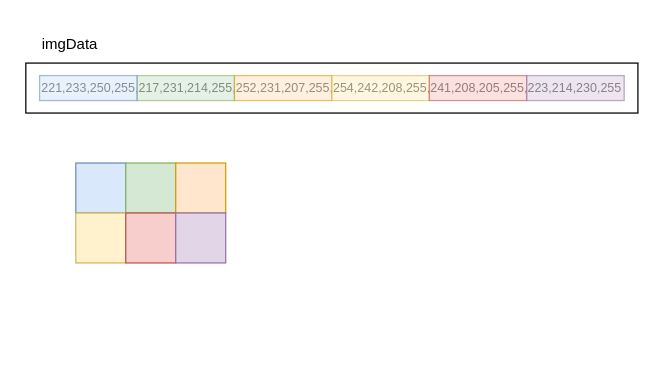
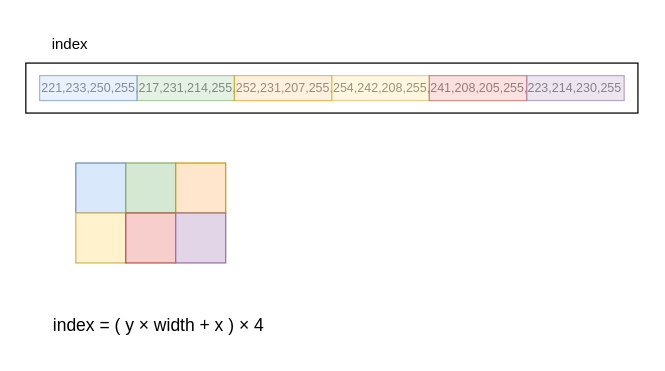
node "imgData": label "imgData" -> "index"
node "index = ( y × width + x ) × 4": added
